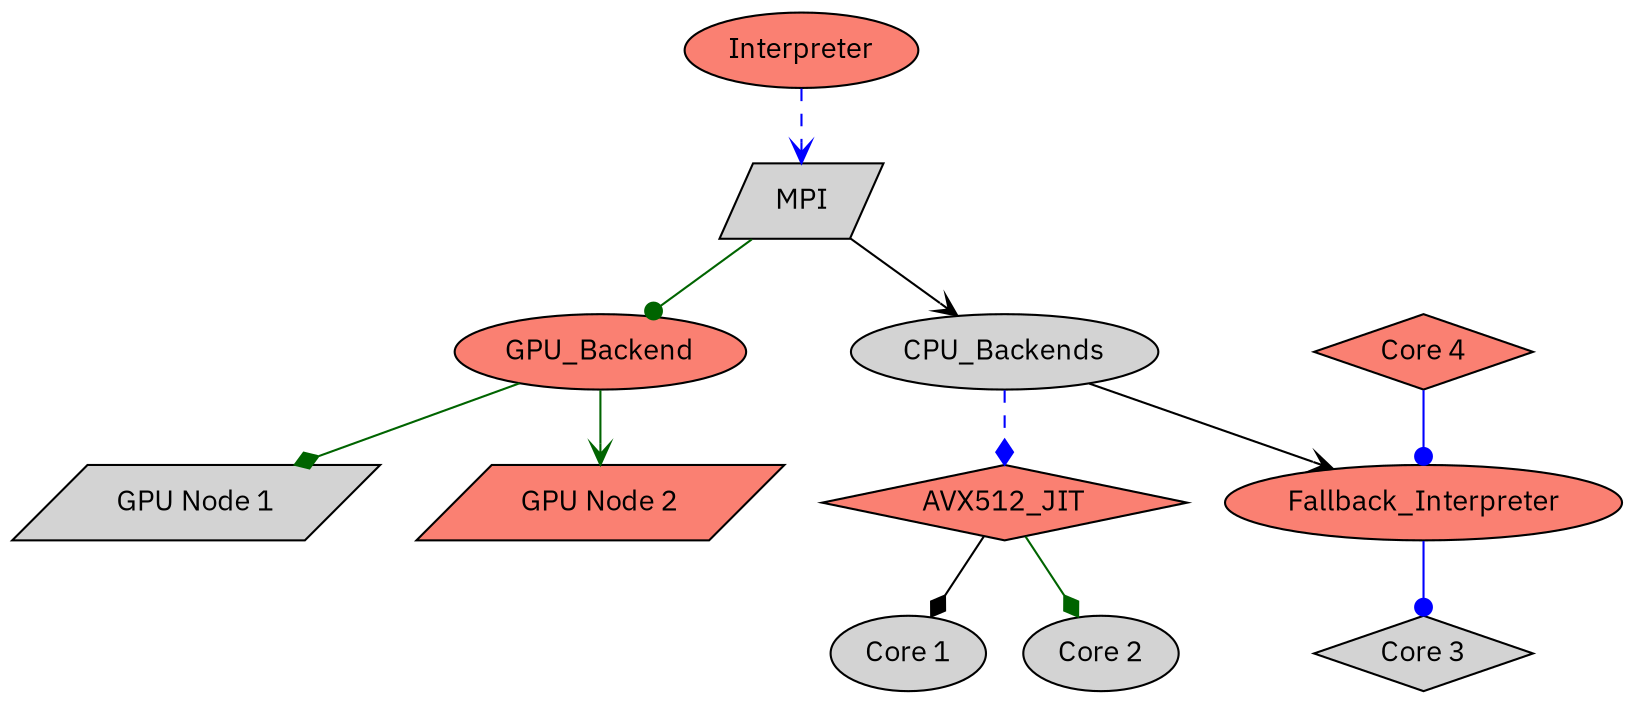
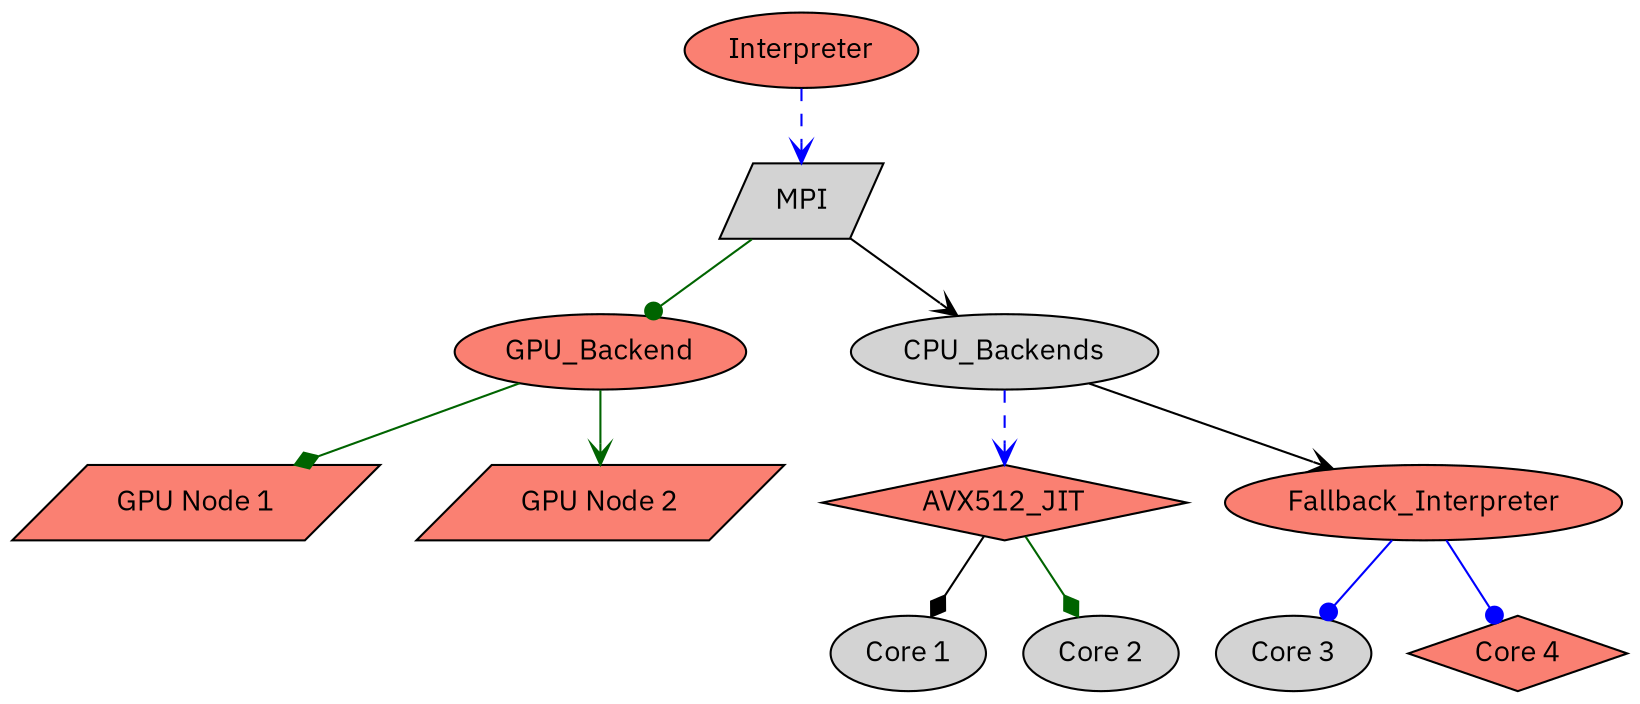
edge "CPU_Backends" -> "AVX512_JIT": arrowhead diamond -> vee
edge "Core 4" -> "Fallback_Interpreter": reversed
node "GPU Node 1": fillcolor lightgrey -> salmon
node "Core 3": shape diamond -> ellipse
